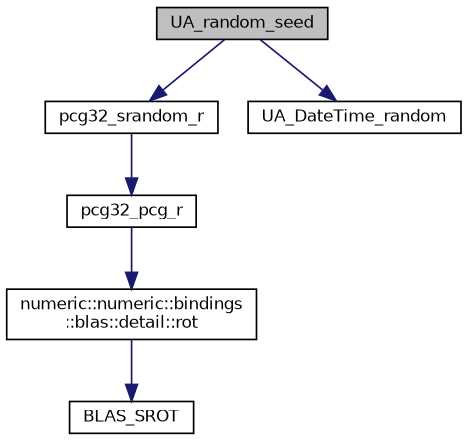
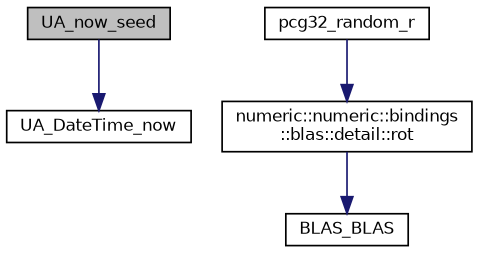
node "UA_random_seed": label "UA_random_seed" -> "UA_now_seed"
node "pcg32_srandom_r": removed
node "UA_DateTime_random": label "UA_DateTime_random" -> "UA_DateTime_now"
node "pcg32_pcg_r": label "pcg32_pcg_r" -> "pcg32_random_r"
node "BLAS_SROT": label "BLAS_SROT" -> "BLAS_BLAS"
